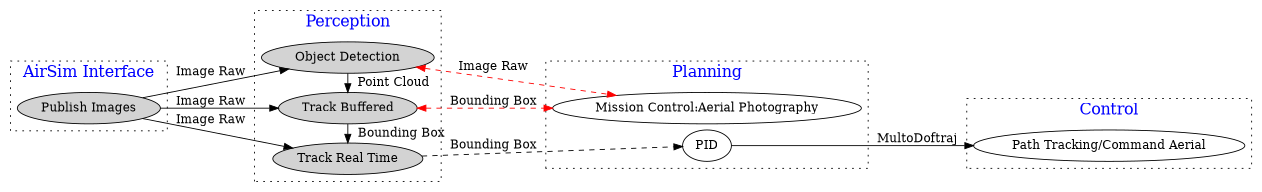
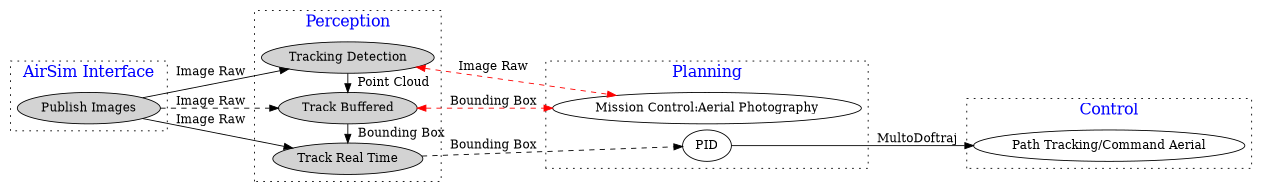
node "Object Detection": label "Object Detection" -> "Tracking Detection"
edge "Publish Images" -> "Track Buffered": style solid -> dashed
